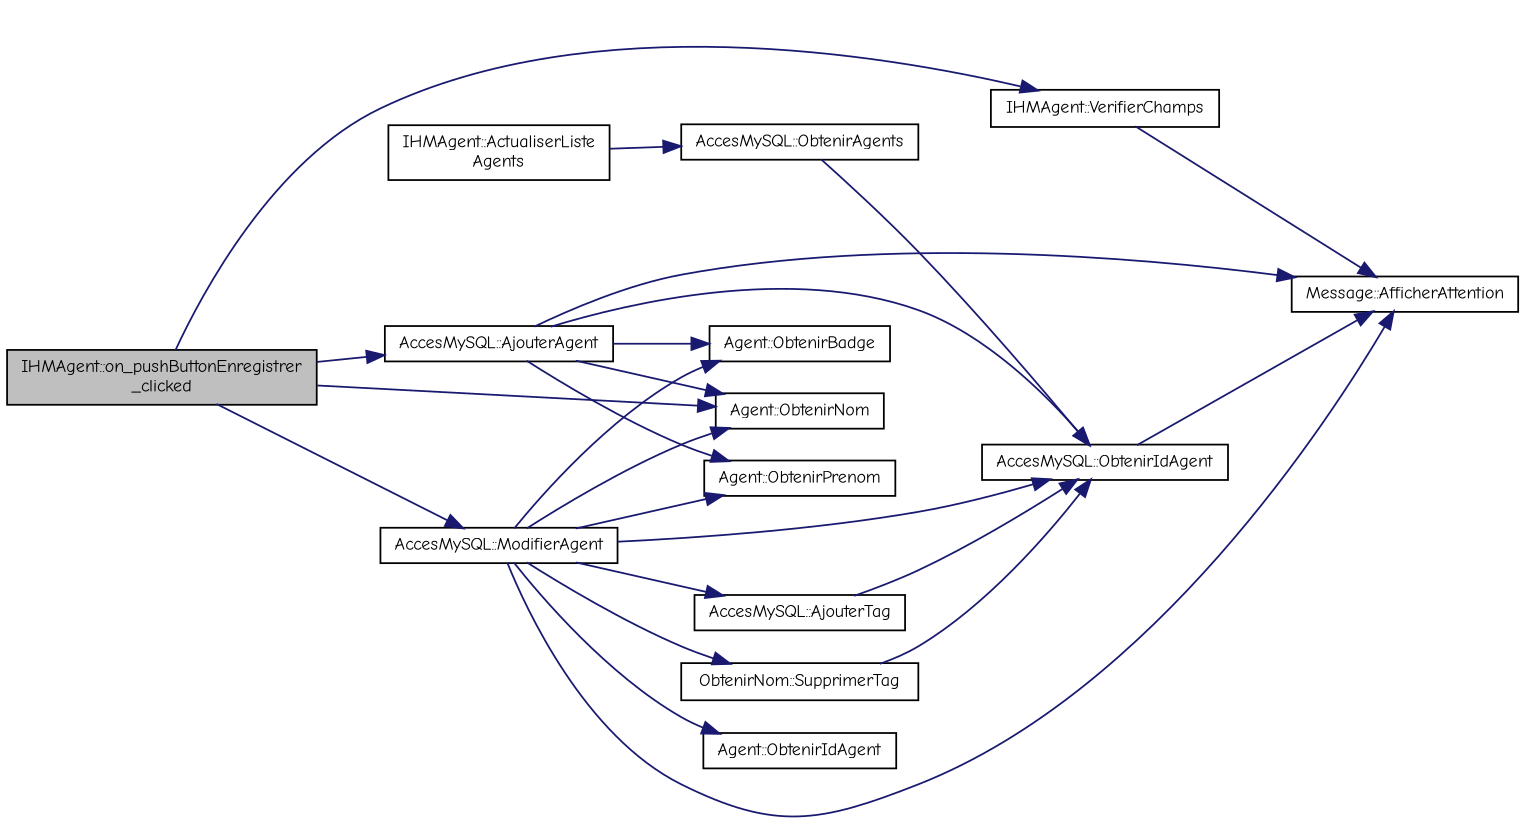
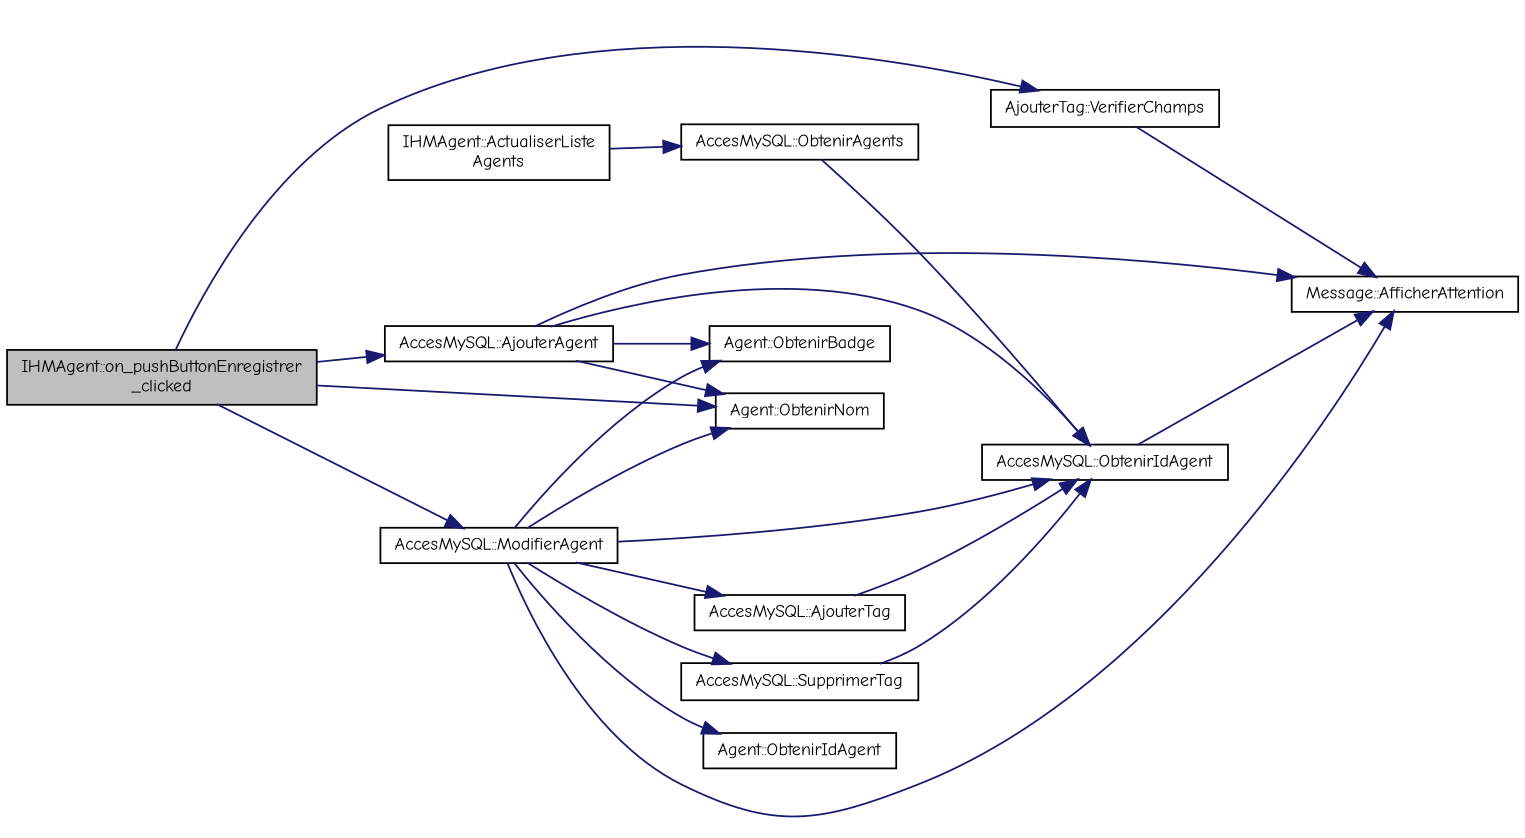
node "IHMAgent::VerifierChamps": label "IHMAgent::VerifierChamps" -> "AjouterTag::VerifierChamps"
node "Agent::ObtenirPrenom": removed
node "ObtenirNom::SupprimerTag": label "ObtenirNom::SupprimerTag" -> "AccesMySQL::SupprimerTag"
